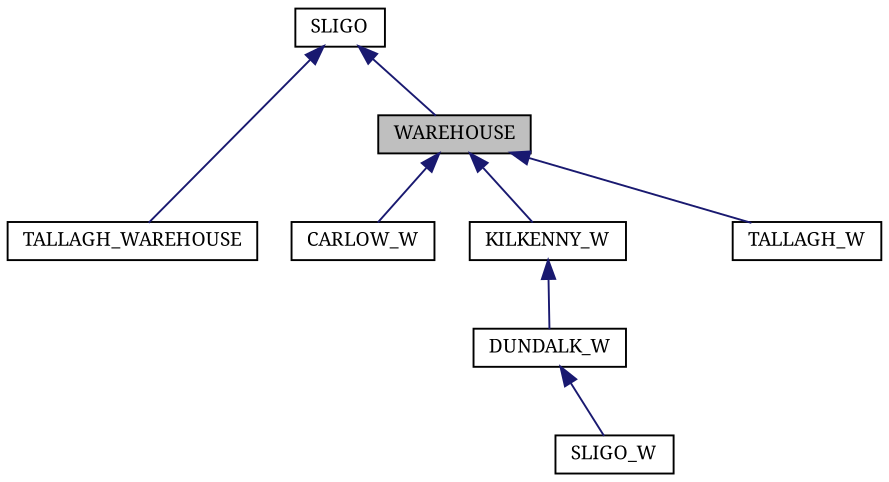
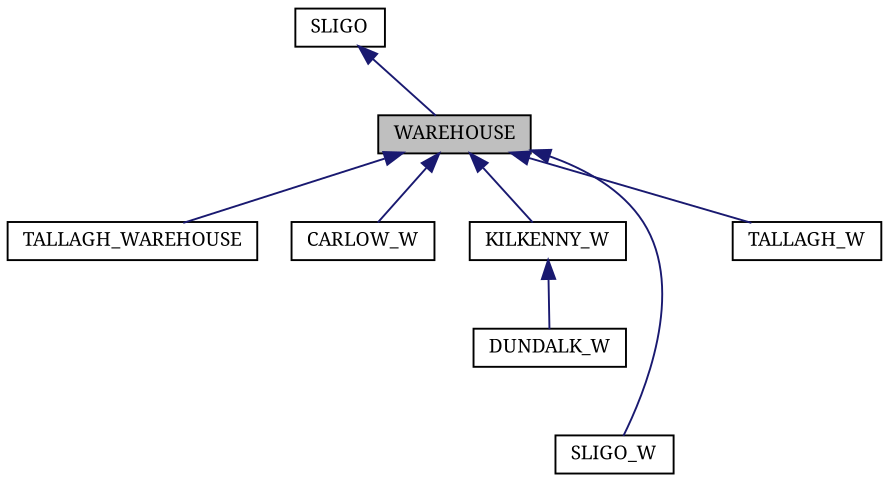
edge "TALLAGH_WAREHOUSE" -> "SLIGO": now "TALLAGH_WAREHOUSE" -> "WAREHOUSE"
edge "SLIGO_W" -> "DUNDALK_W": now "SLIGO_W" -> "WAREHOUSE"
